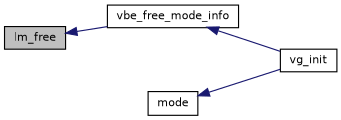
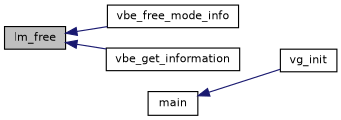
edge "vg_init" -> "vbe_free_mode_info": removed
node "vbe_get_information": added
node "mode": label "mode" -> "main"
